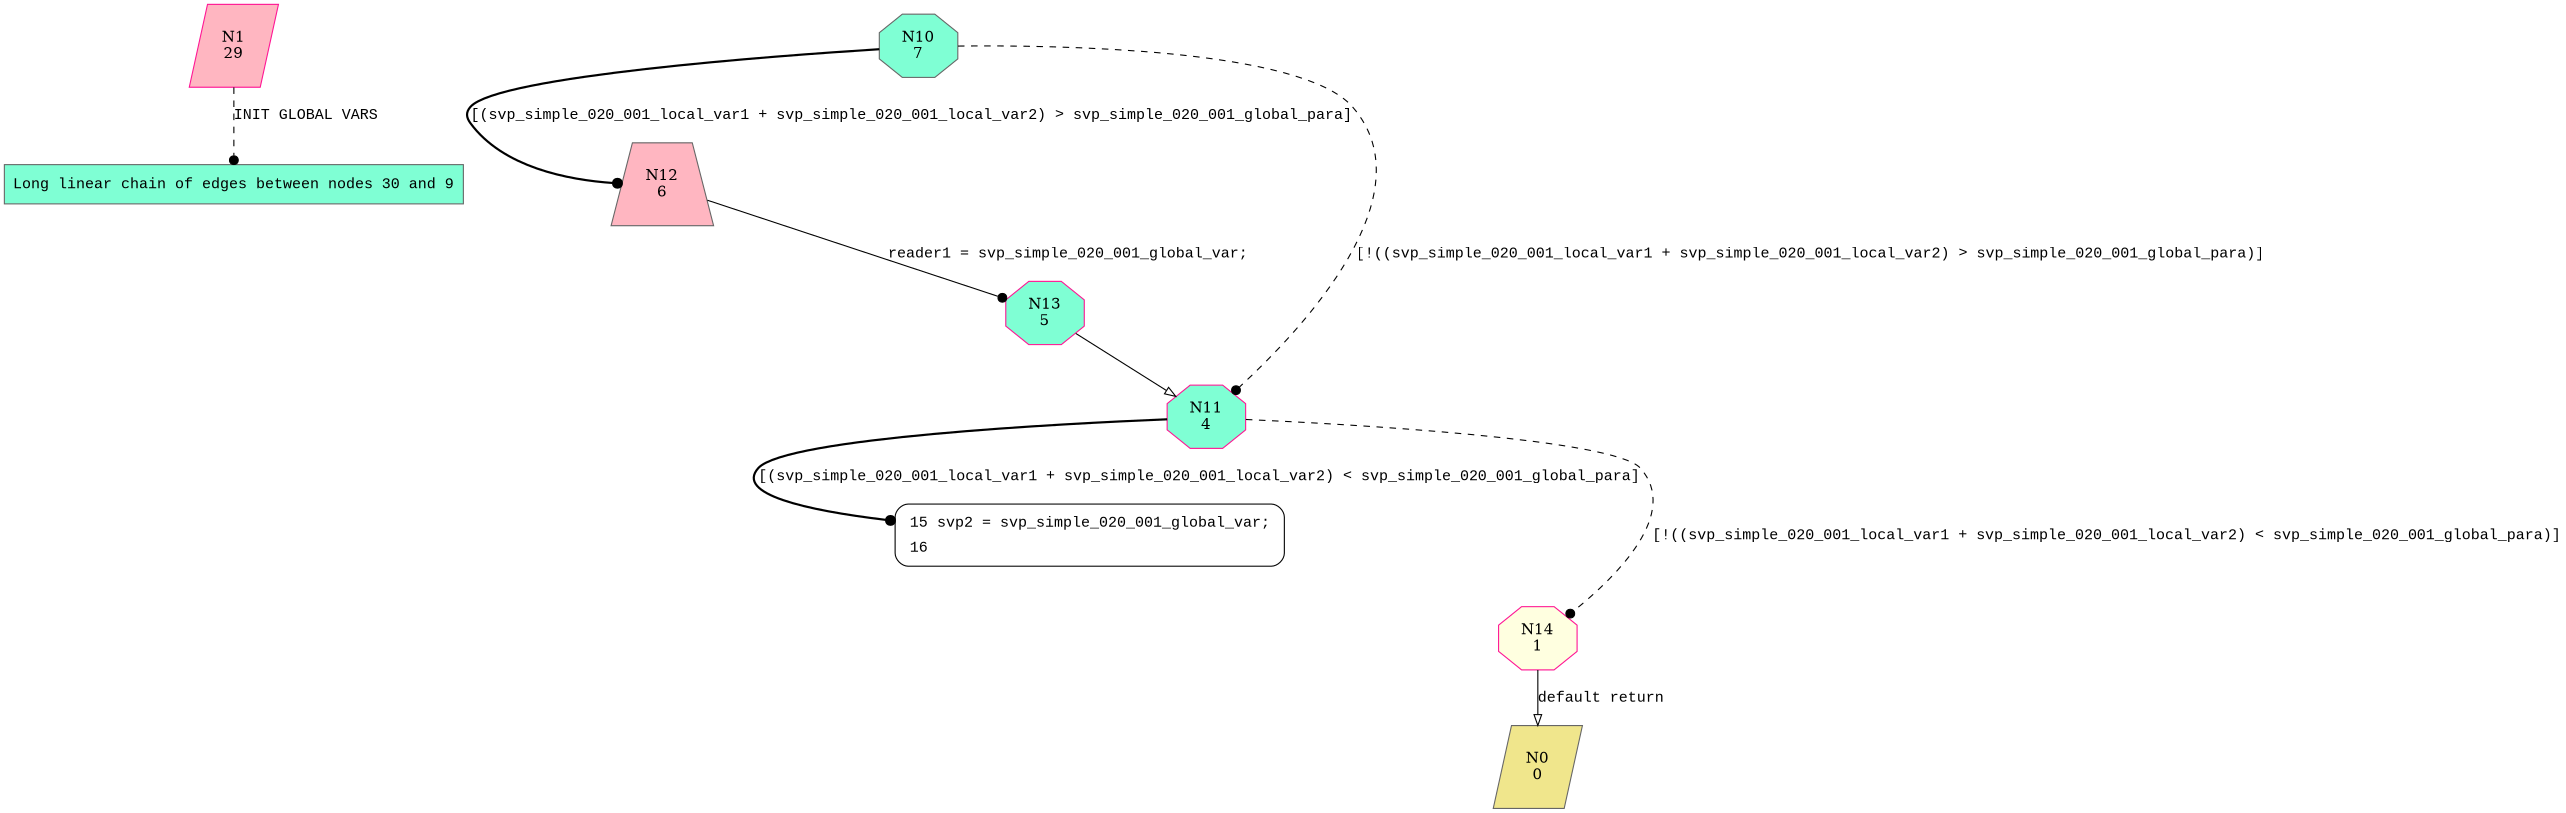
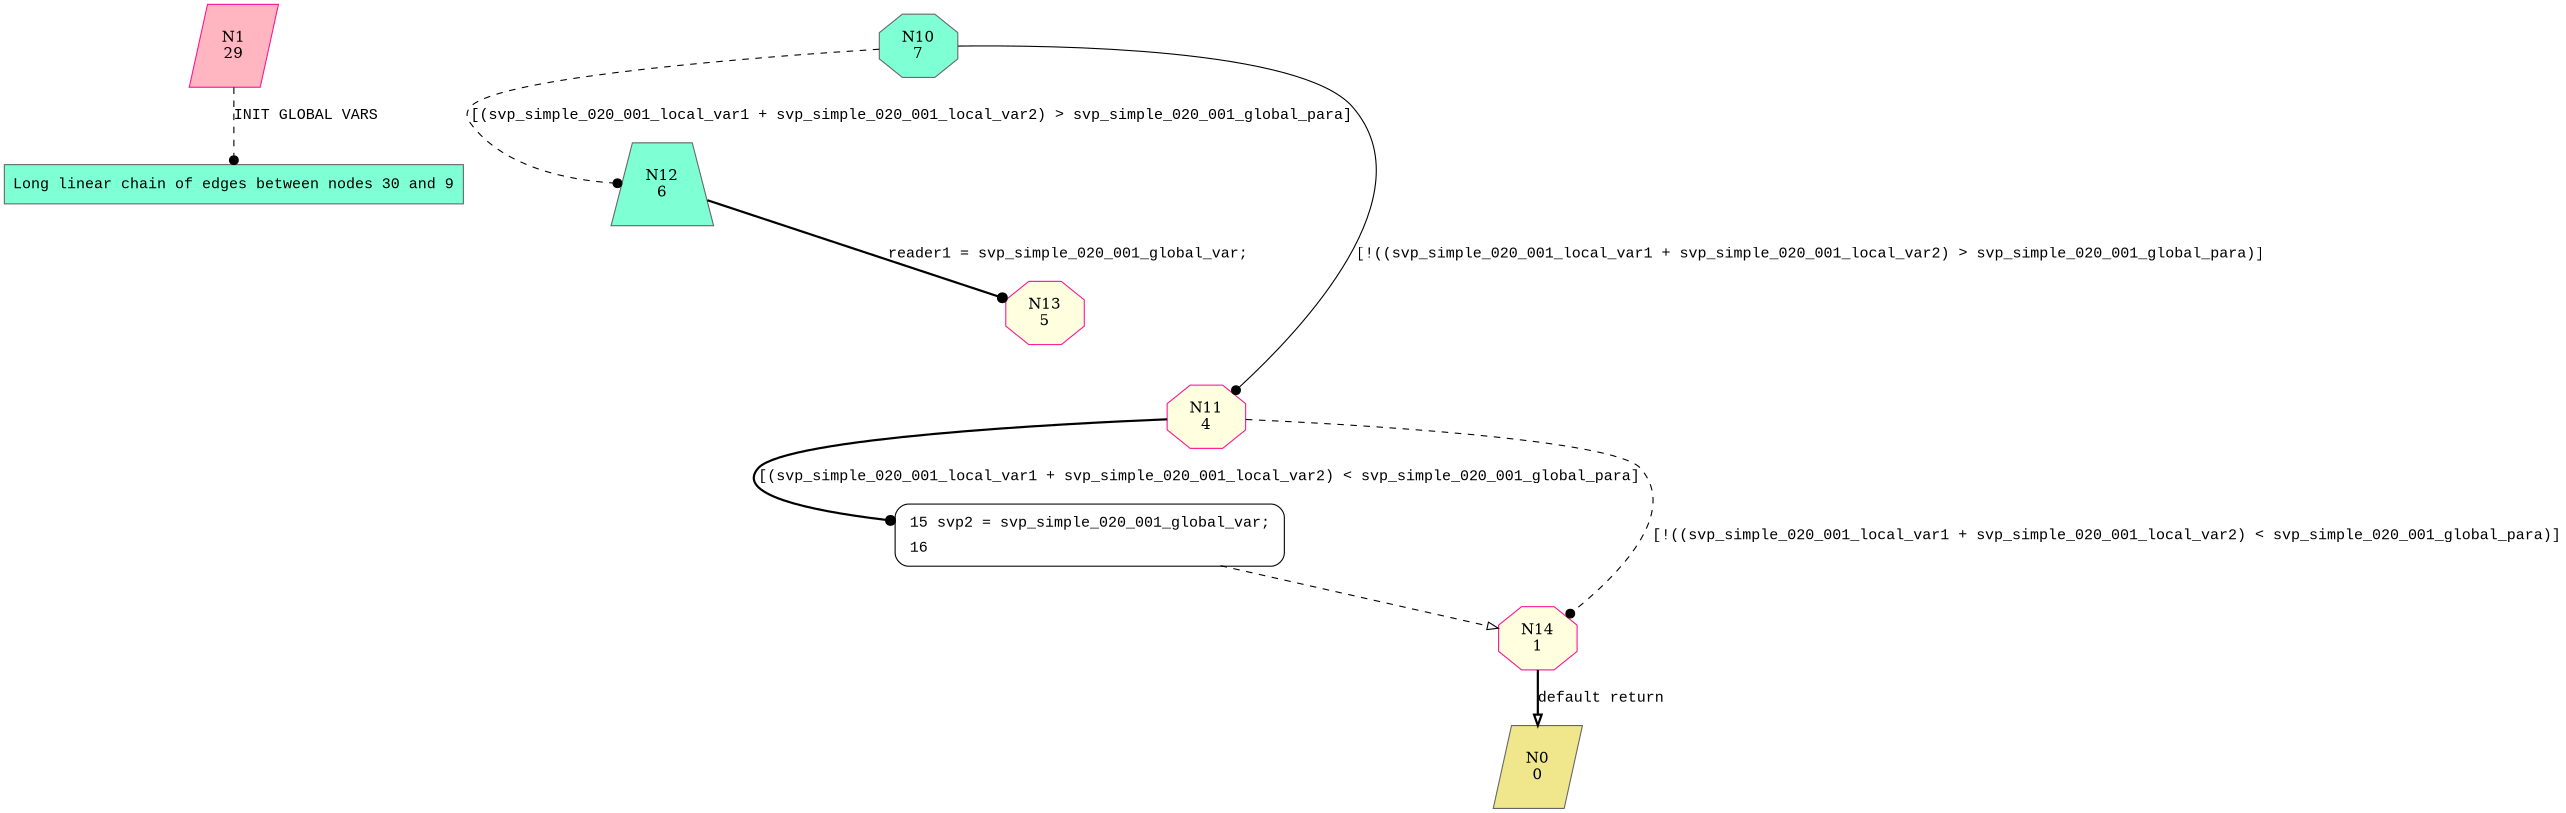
edge "N10 7" -> "N12 6": style bold -> dashed
edge "N10 7" -> "N11 4": style dashed -> solid
node "N12 6": fillcolor lightpink -> aquamarine
edge "N12 6" -> "N13 5": style solid -> bold
node "N13 5": fillcolor aquamarine -> lightyellow
edge "N13 5" -> "N11 4": removed
node "N11 4": fillcolor aquamarine -> lightyellow
edge "15" -> "N14 1": added
edge "N14 1" -> "N0 0": style solid -> bold
